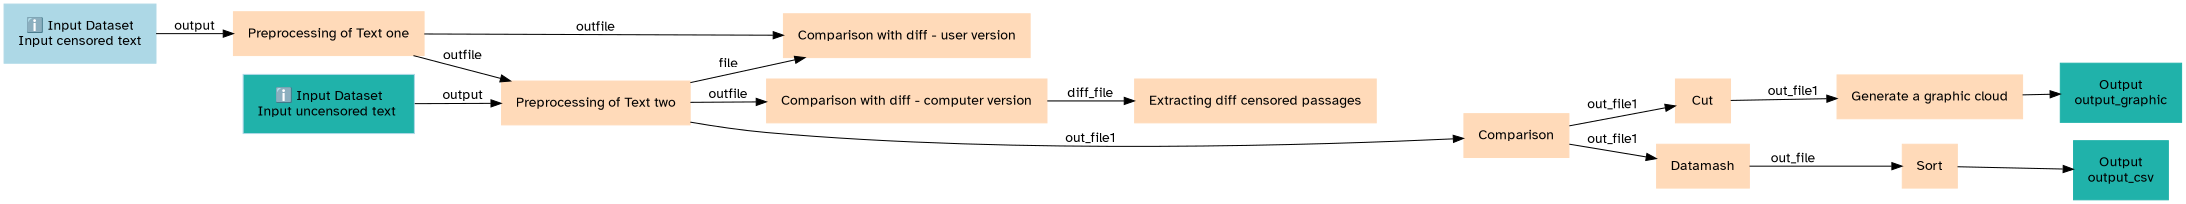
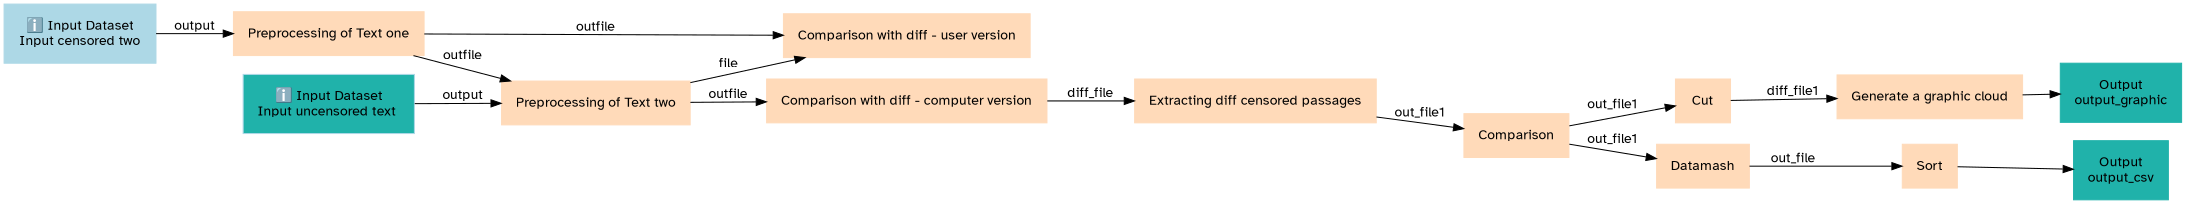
node "ℹ️ Input Dataset Input censored text": label "ℹ️ Input Dataset Input censored text" -> "ℹ️ Input Dataset Input censored two"
edge "Cut" -> "Generate a graphic cloud": label "out_file1" -> "diff_file1"
edge "Preprocessing of Text two" -> "Comparison": now "Extracting diff censored passages" -> "Comparison"
